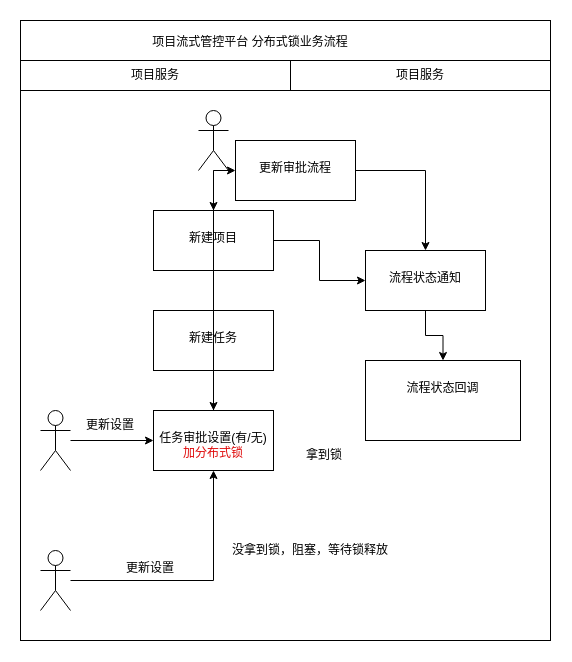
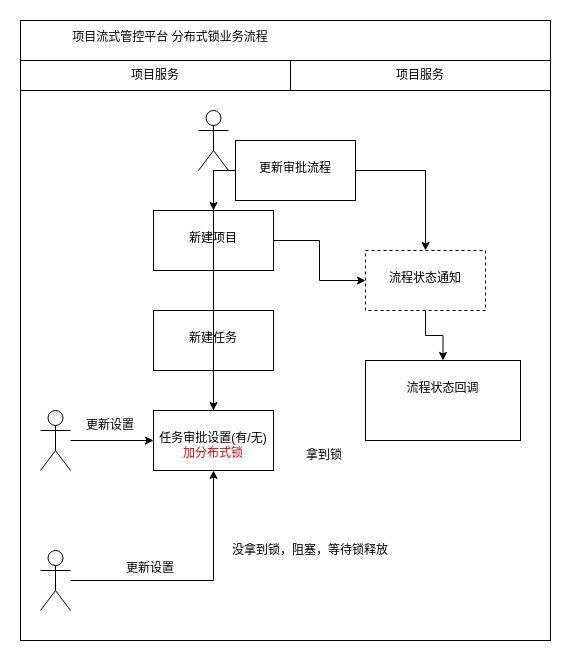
node "项目流式管控平台 分布式锁业务流程": moved (251, 43) -> (171, 38)
edge "任务审批设置(有/无) 加分布式锁" -> "更新审批流程": arrowhead classic -> none
node "流程状态通知": style solid -> dashed
